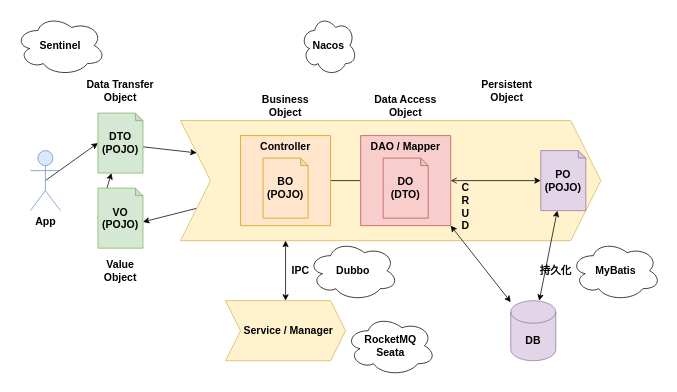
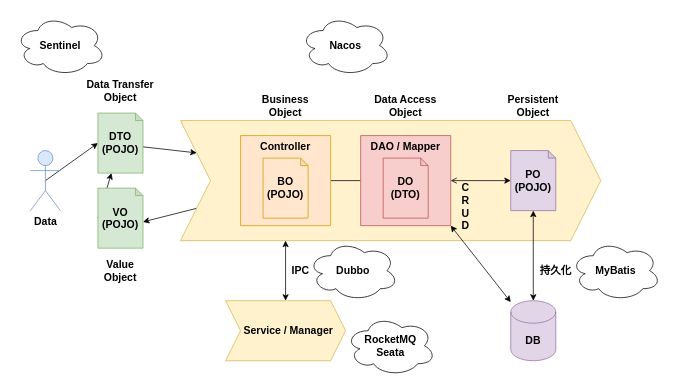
node "Nacos": size 56x60 -> 90x60
node "Persistent Object": moved (507, 90) -> (533, 105)
node "PO(POJO)": moved (563, 180) -> (533, 180)
node "App": label "App" -> "Data"
